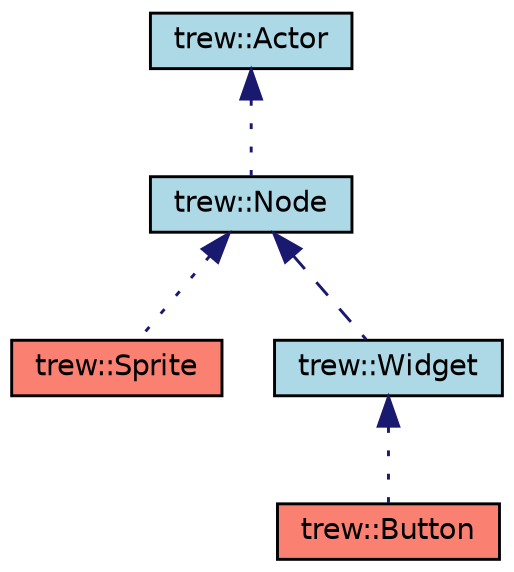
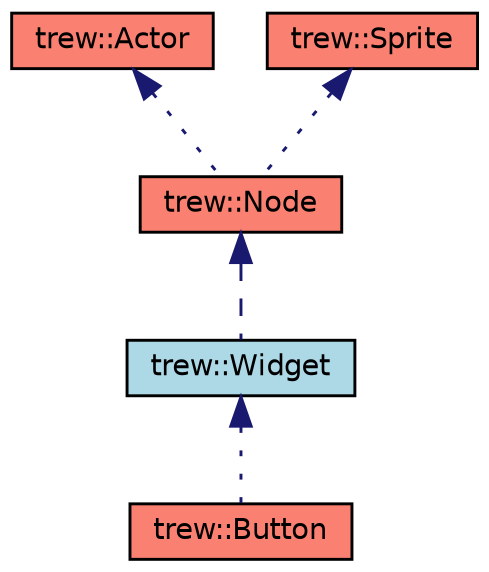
node "trew::Actor": fillcolor lightblue -> salmon
node "trew::Node": fillcolor lightblue -> salmon
edge "trew::Sprite" -> "trew::Node": reversed
